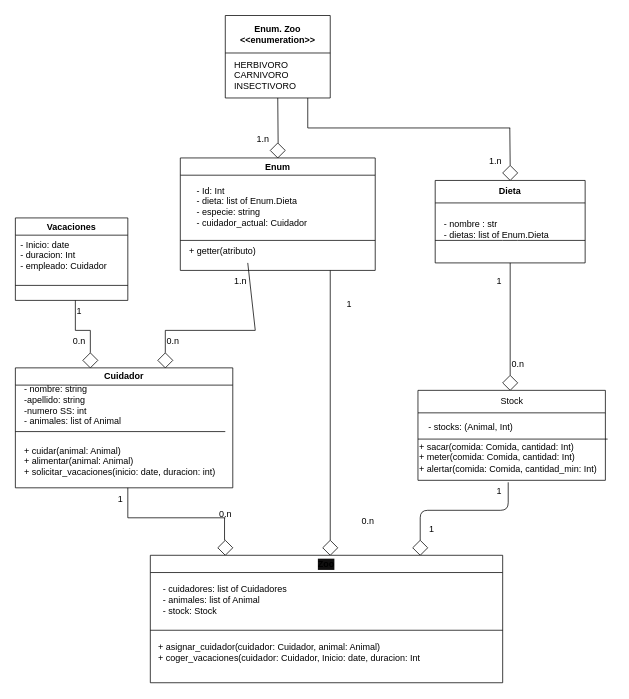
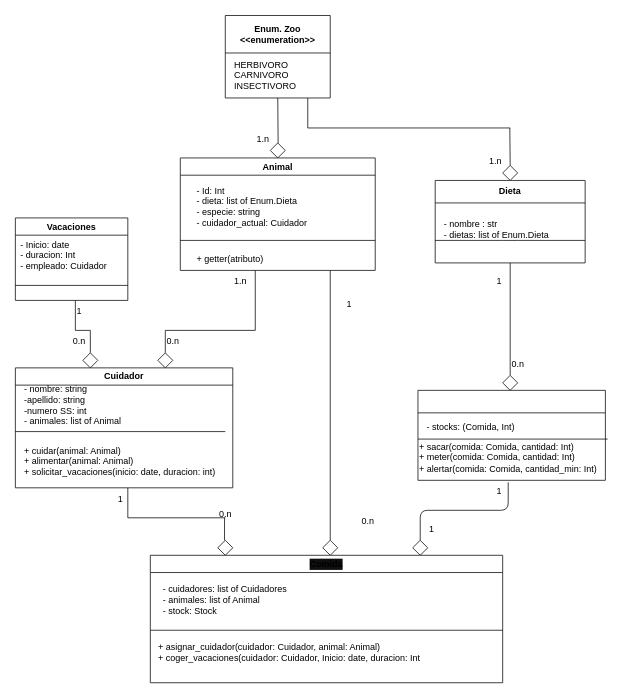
node "Enum": label "Enum" -> "Animal"
node "+ getter(atributo)": moved (229, 252) -> (237, 259)
node "Stock": removed
node "- stocks: (Animal, Int)": label "- stocks: (Animal, Int)" -> "- stocks: (Comida, Int)"
node "Zoo": label "Zoo" -> "Comida"
